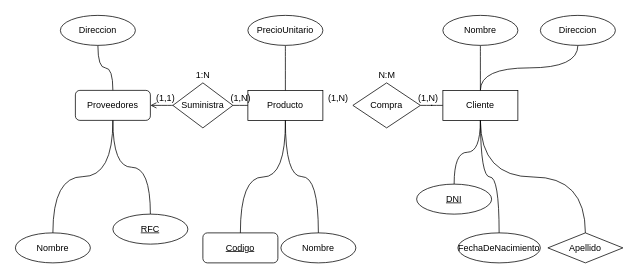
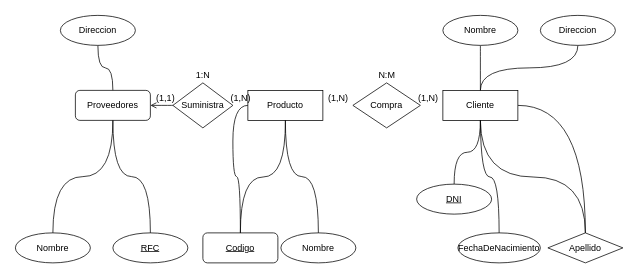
node "PrecioUnitario": removed
edge "PrecioUnitario" -- "Producto": removed
edge "Suministra" -- "Producto": now "Codigo" -- "Producto"
edge "Compra" -- "Cliente": now "Apellido" -- "Cliente"
node "RFC": moved (150, 229) -> (150, 248)
